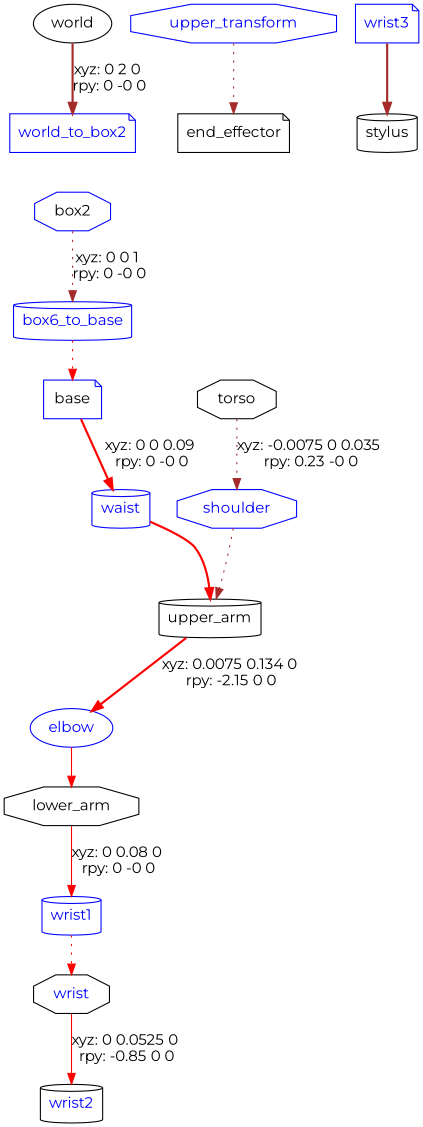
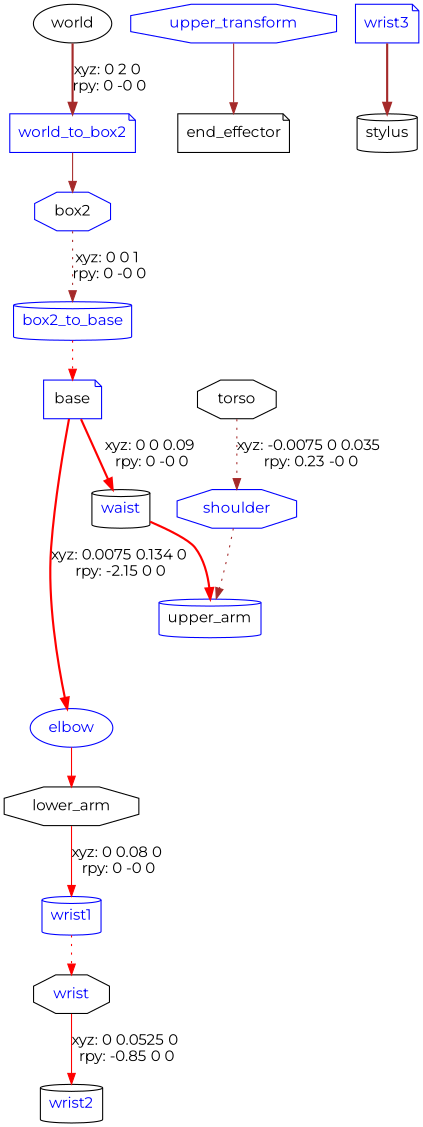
edge "upper_transform" -> "end_effector": style dotted -> solid
edge "world_to_box2" -> "box2": added
node "box6_to_base": label "box6_to_base" -> "box2_to_base"
node "waist": color blue -> black
node "upper_arm": color black -> blue
edge "upper_arm" -> "elbow": now "base" -> "elbow"
